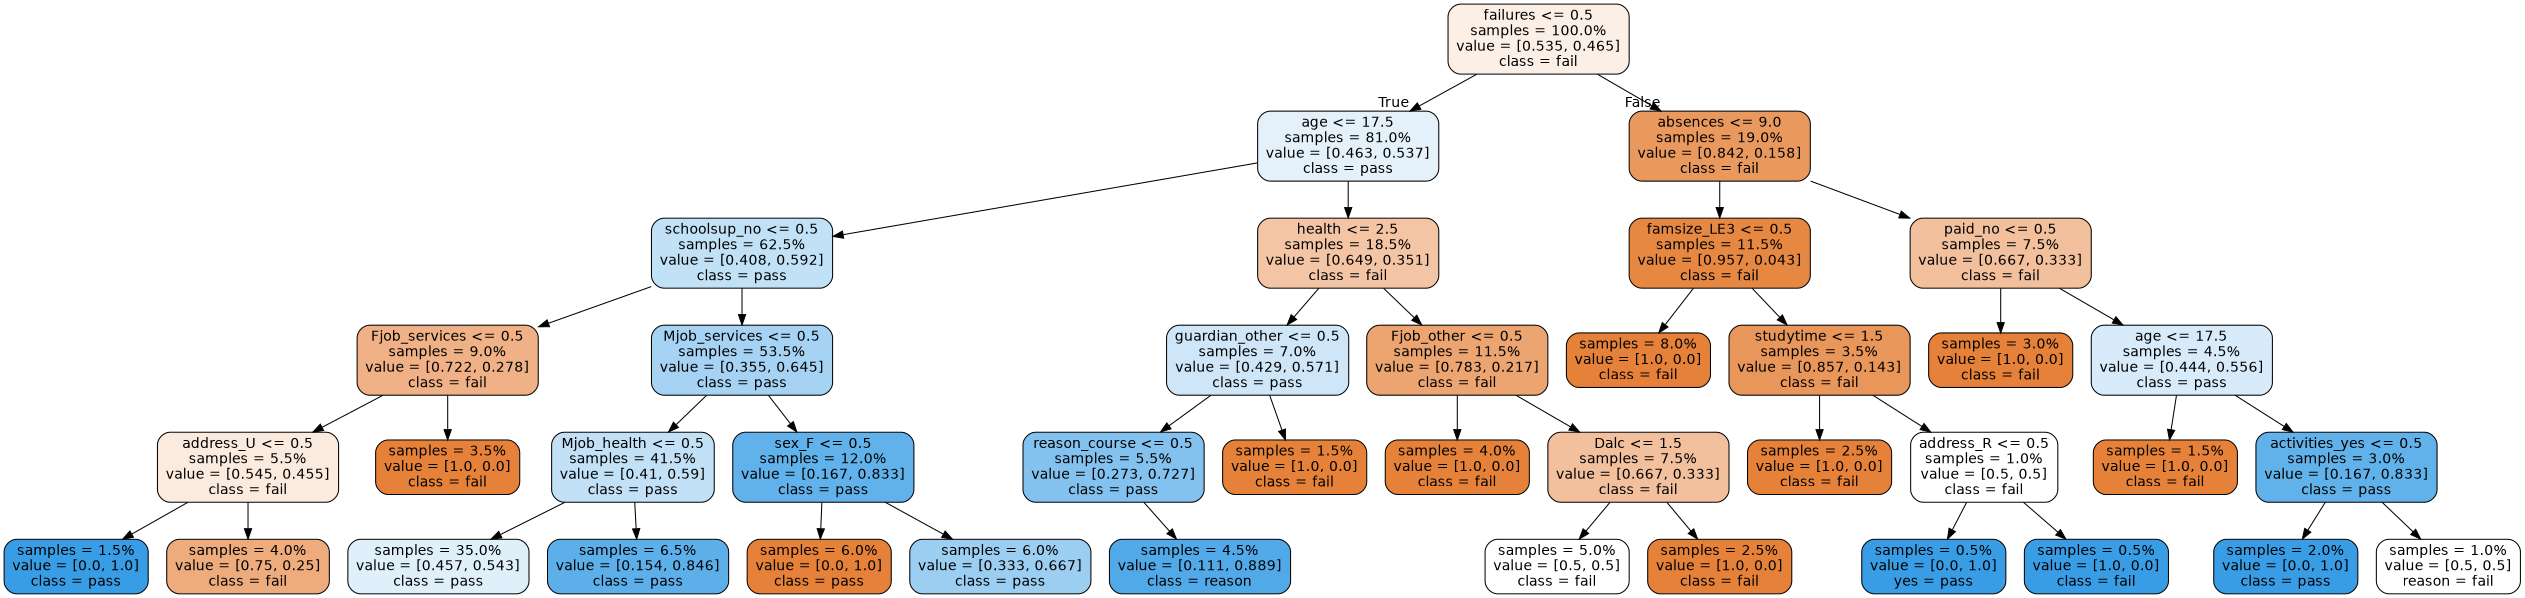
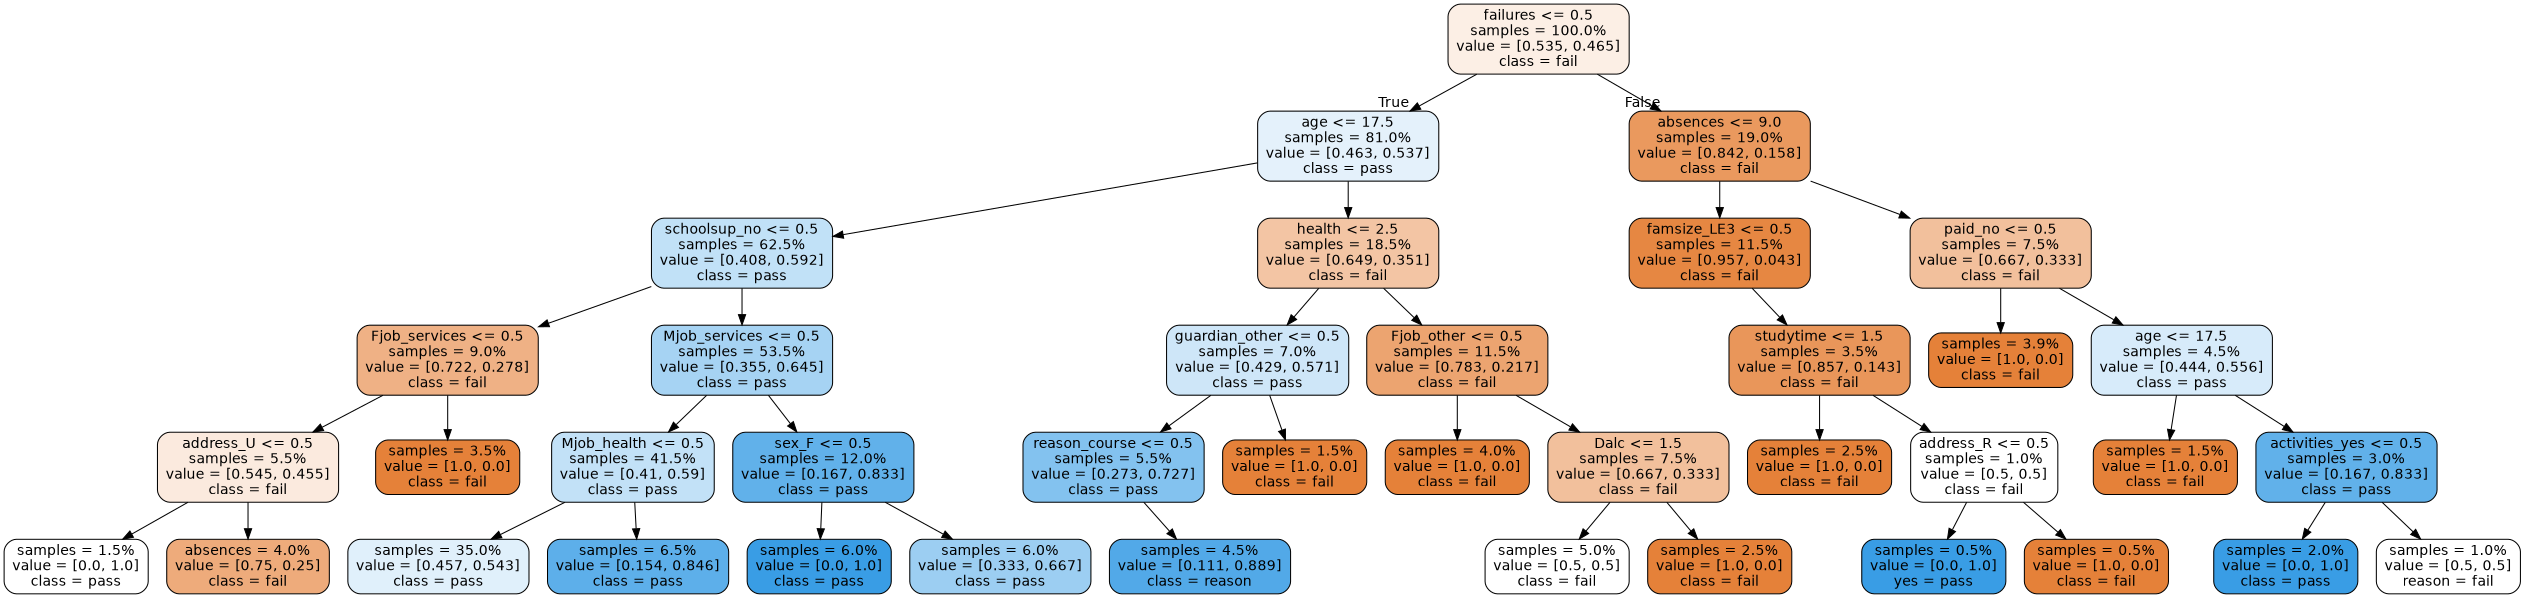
node "samples = 8.0% value = [1.0, 0.0] class = fail": removed
node "samples = 3.0% value = [1.0, 0.0] class = fail": label "samples = 3.0% value = [1.0, 0.0] class = fail" -> "samples = 3.9% value = [1.0, 0.0] class = fail"
node "samples = 1.5% value = [0.0, 1.0] class = pass": fillcolor #399de5 -> #ffffff
node "samples = 4.0% value = [0.75, 0.25] class = fail": label "samples = 4.0% value = [0.75, 0.25] class = fail" -> "absences = 4.0% value = [0.75, 0.25] class = fail"
node "samples = 6.0% value = [0.0, 1.0] class = pass": fillcolor #e58139 -> #399de5
node "samples = 0.5% value = [1.0, 0.0] class = fail": fillcolor #399de5 -> #e58139
